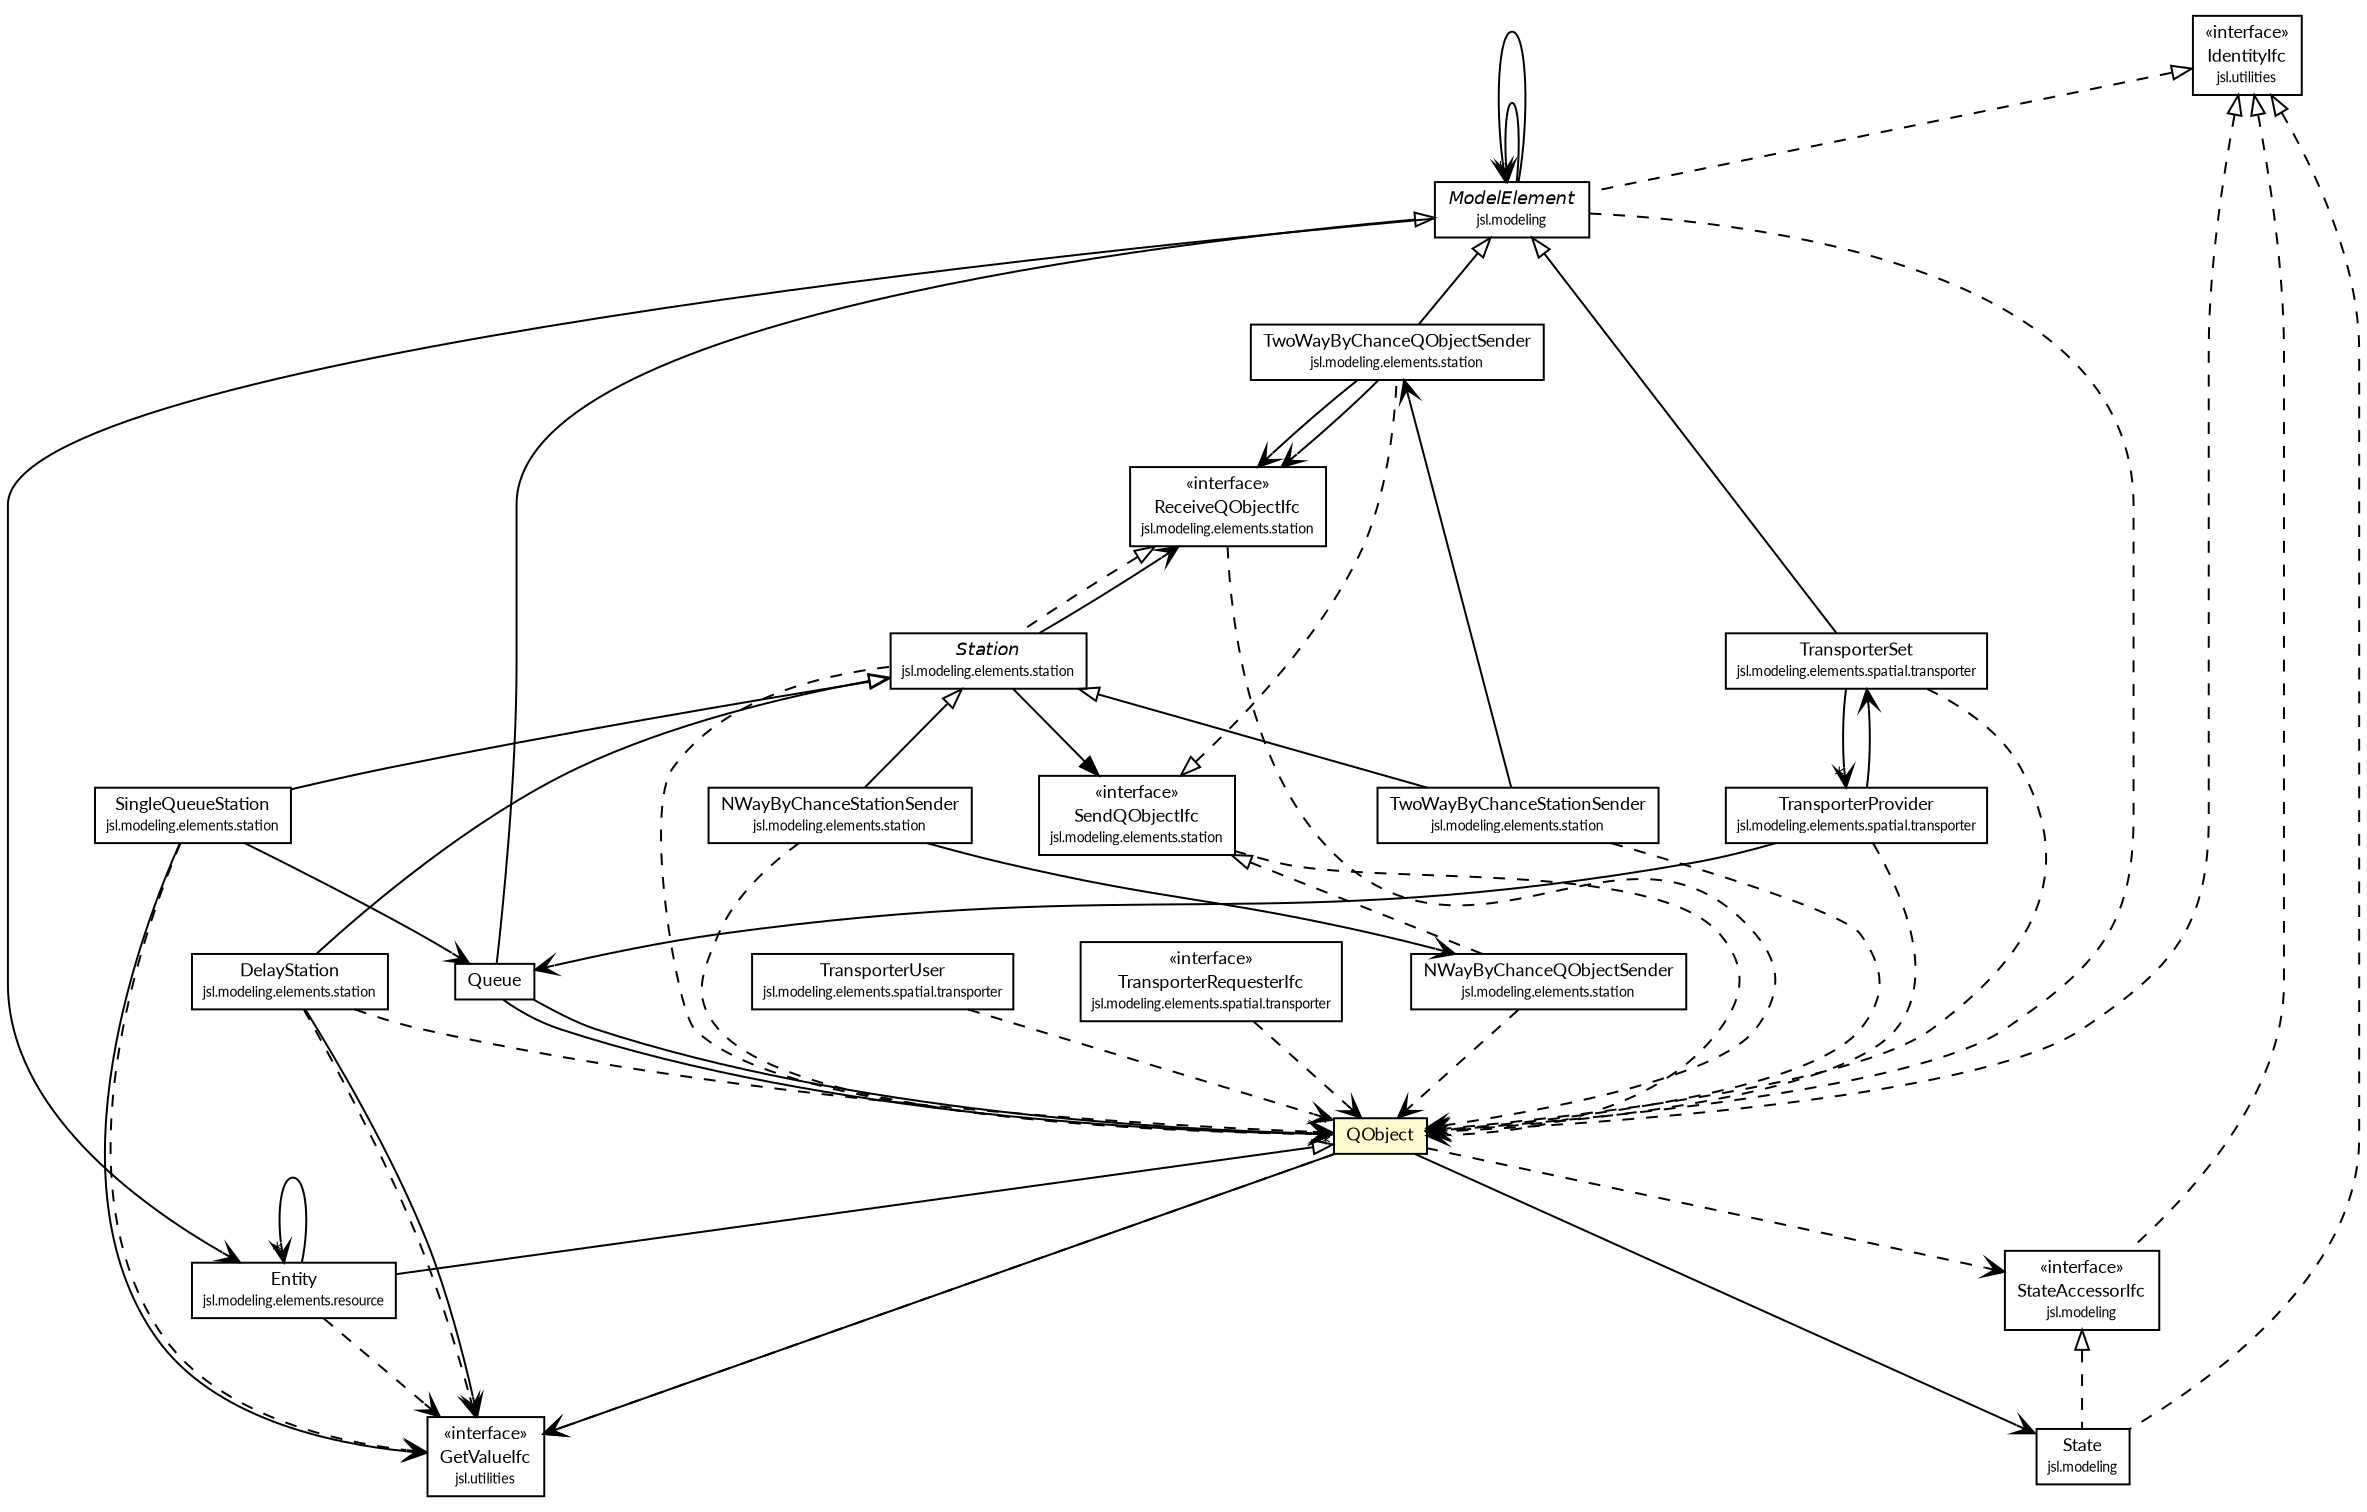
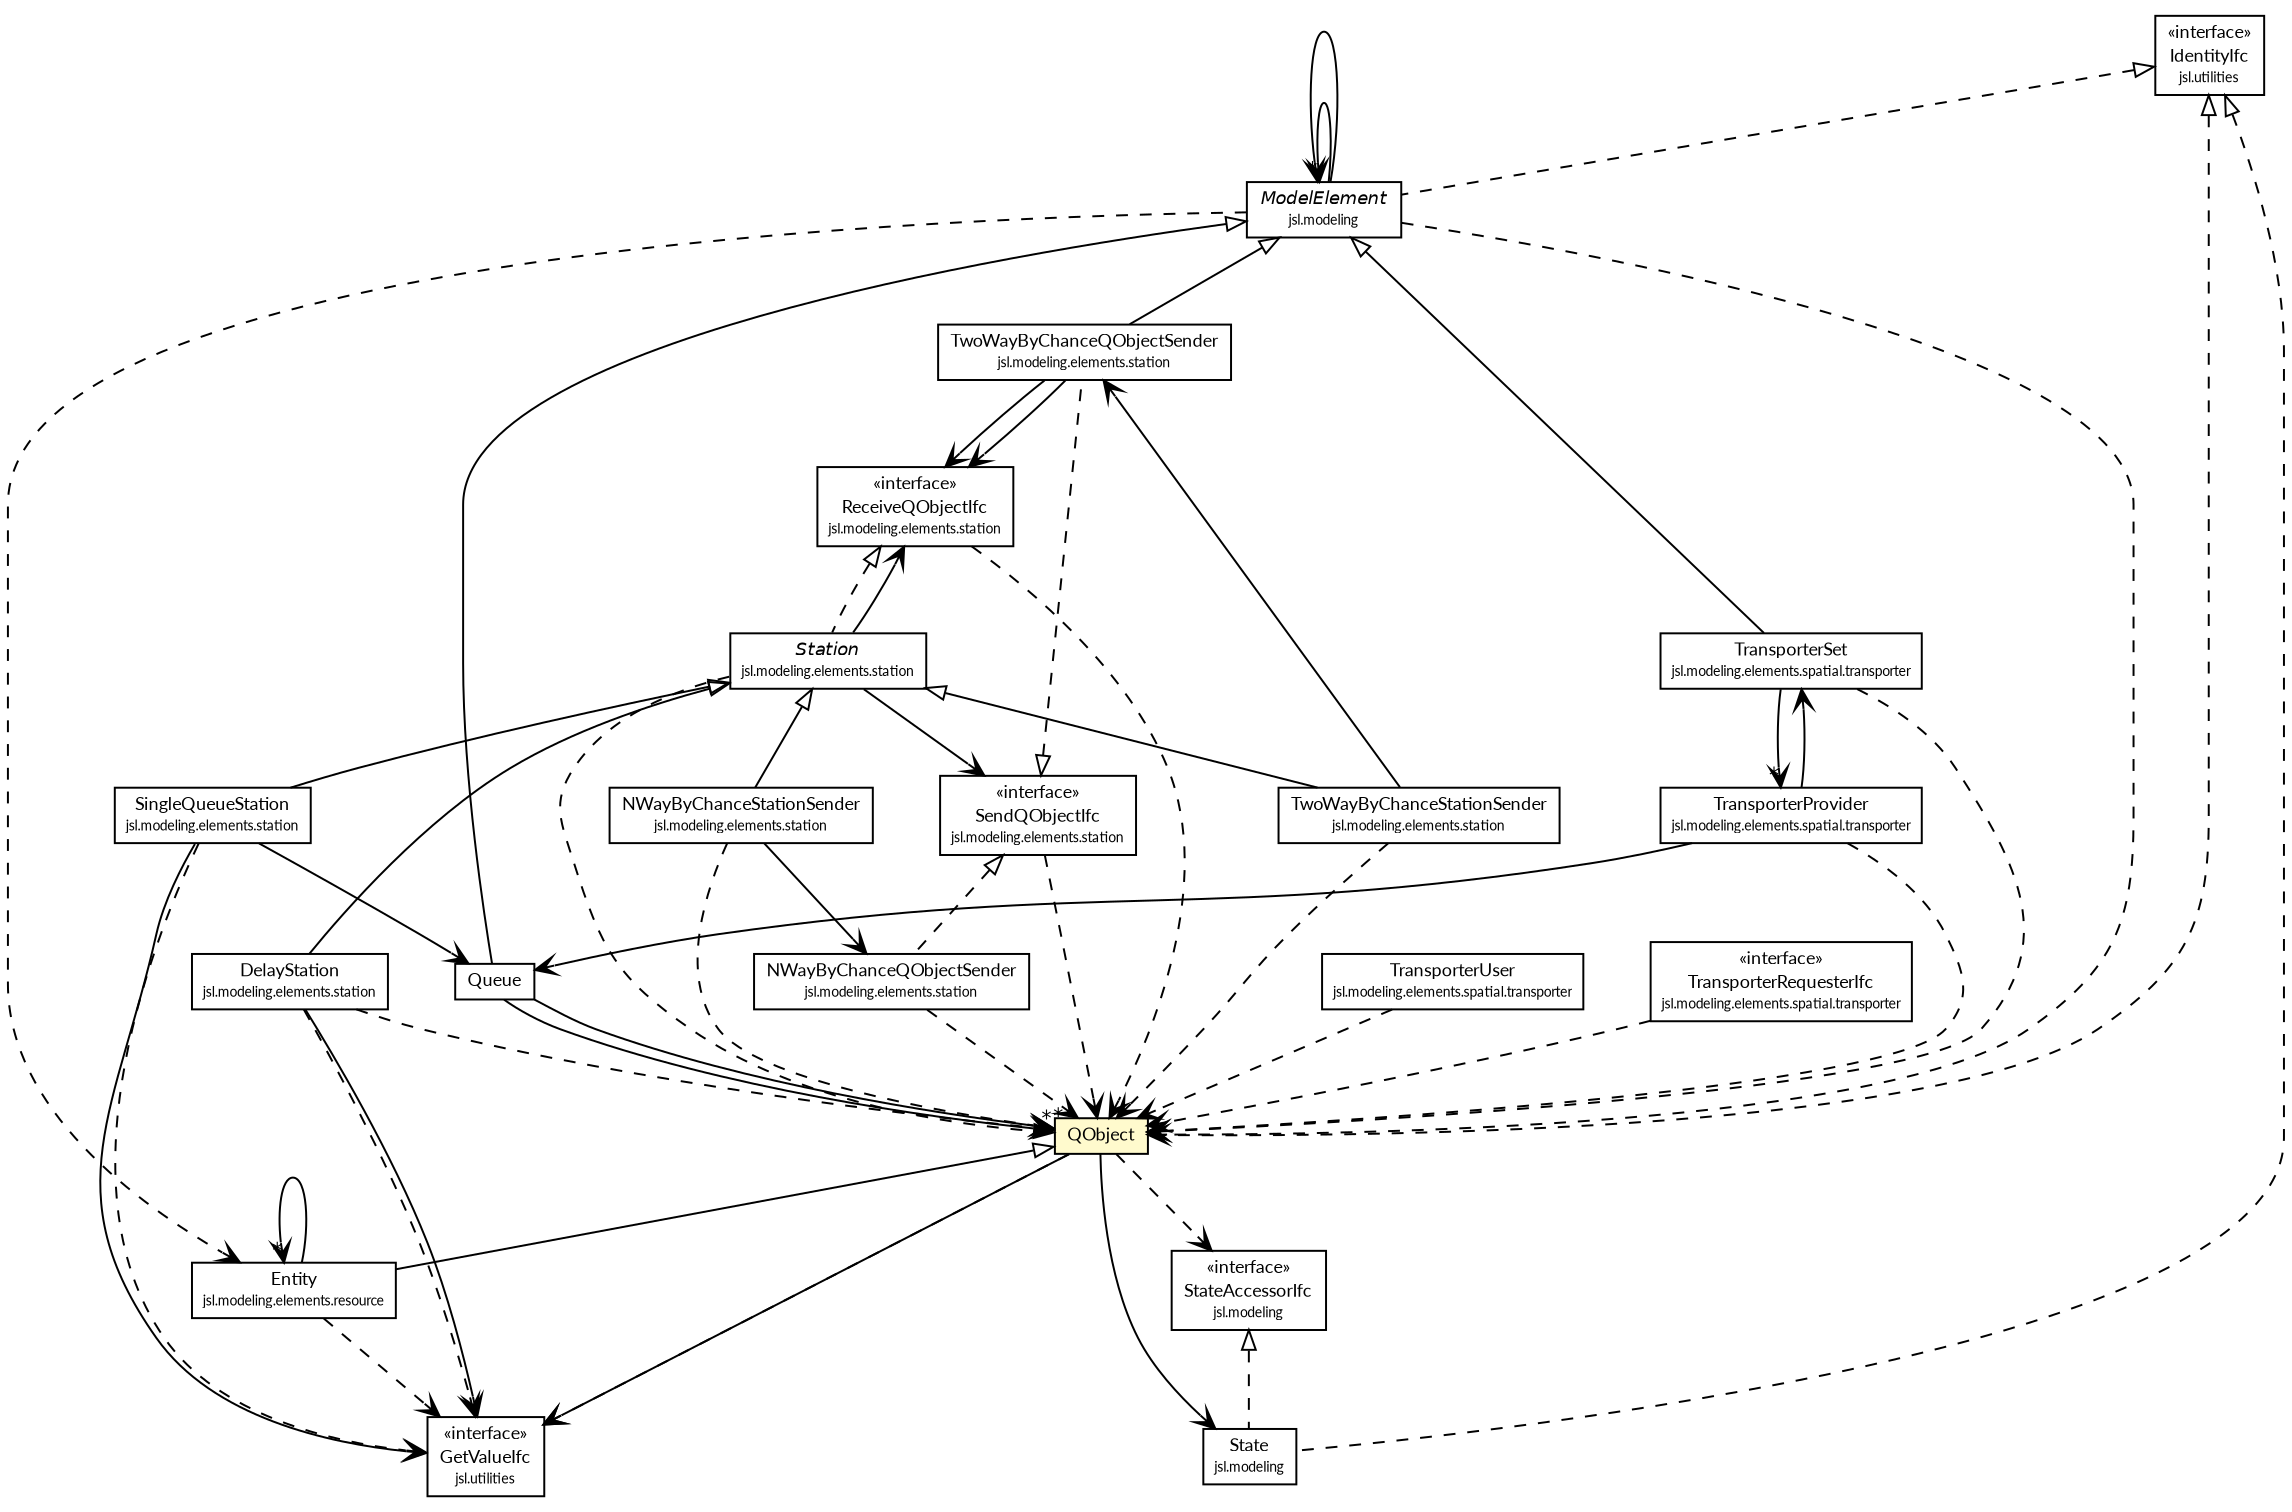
edge "ModelElement" -> "Entity": style solid -> dashed
edge "StateAccessorIfc" -> "IdentityIfc": removed
edge "Station" -> "SendQObjectIfc": arrowhead normal -> open
edge "Station" -> "QObject": arrowhead open -> normal
